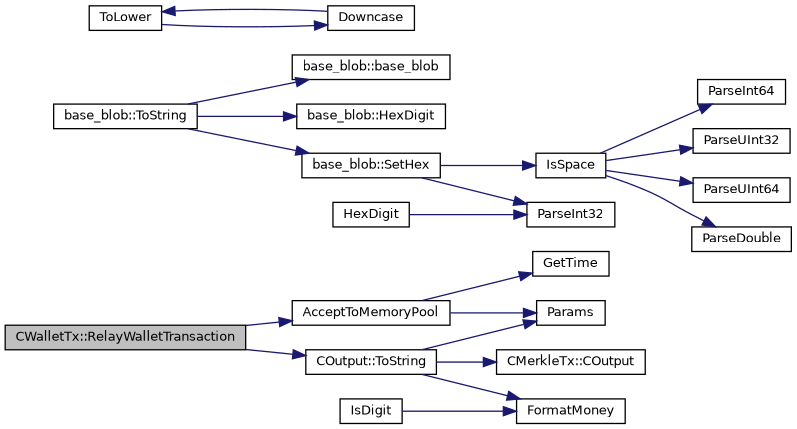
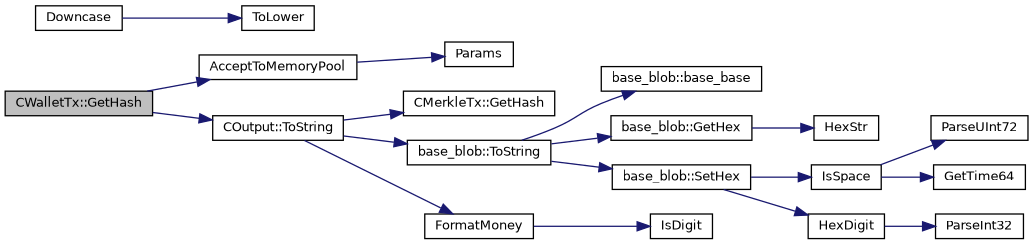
edge "ToLower" -> "Downcase": removed
node "base_blob::base_blob": label "base_blob::base_blob" -> "base_blob::base_base"
node "ParseInt64": removed
node "base_blob::HexDigit": label "base_blob::HexDigit" -> "base_blob::GetHex"
node "HexStr": added
node "ParseUInt32": label "ParseUInt32" -> "ParseUInt72"
edge "base_blob::SetHex" -> "ParseInt32": now "base_blob::SetHex" -> "HexDigit"
node "ParseUInt64": label "ParseUInt64" -> "GetTime64"
node "ParseDouble": removed
node "GetTime": removed
node "CWalletTx::RelayWalletTransaction": label "CWalletTx::RelayWalletTransaction" -> "CWalletTx::GetHash"
edge "COutput::ToString" -> "Params": now "COutput::ToString" -> "base_blob::ToString"
node "CMerkleTx::COutput": label "CMerkleTx::COutput" -> "CMerkleTx::GetHash"
edge "IsDigit" -> "FormatMoney": reversed
